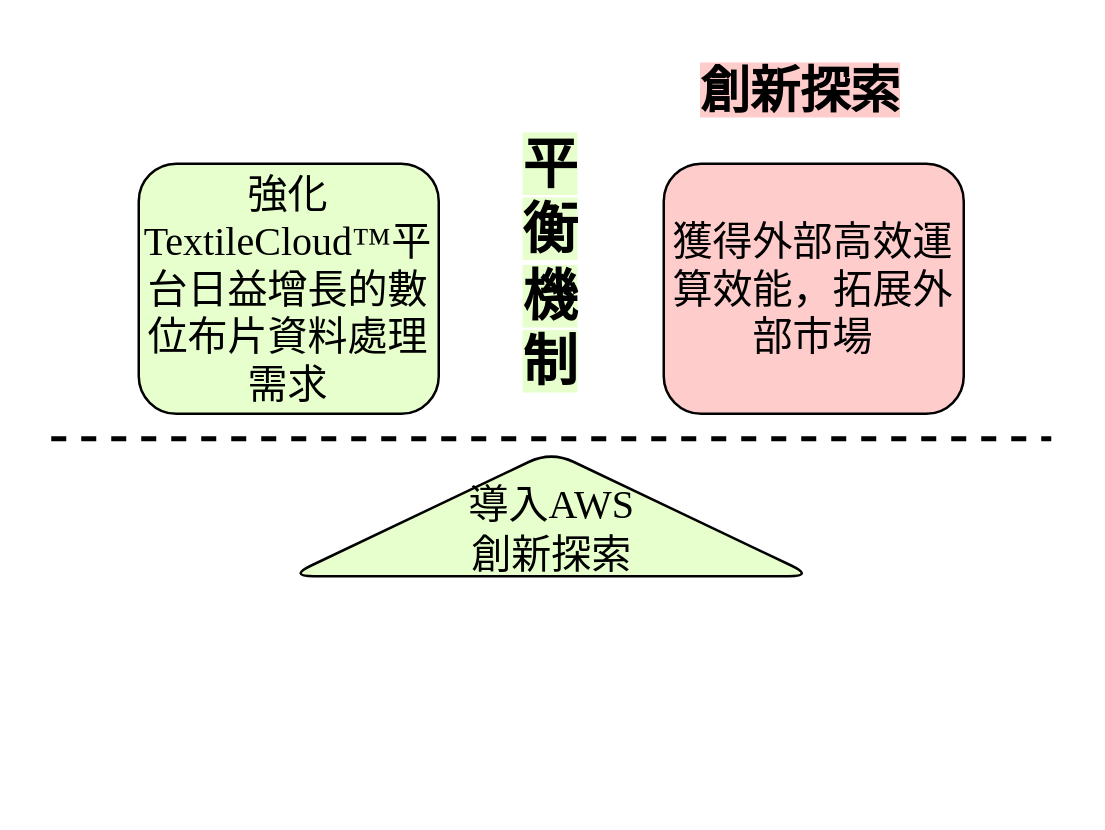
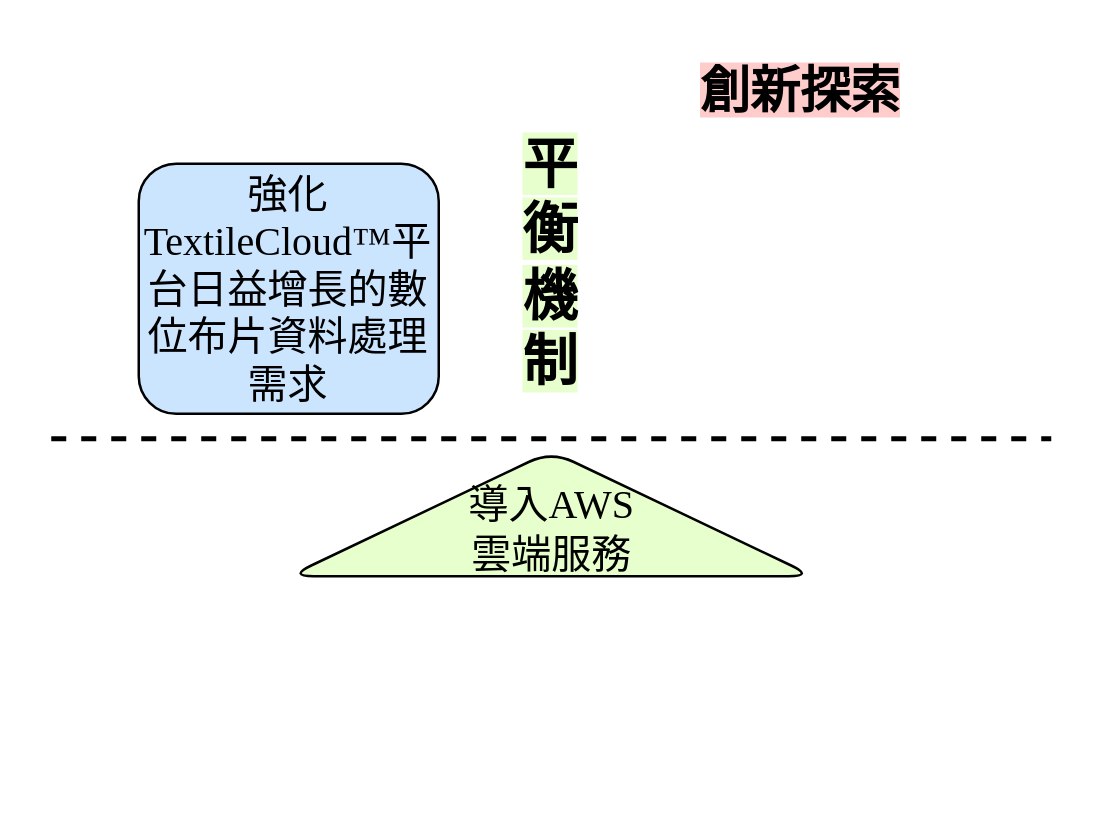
node "強化TextileCloud™平台日益增長的數位布片資料處理需求": fillcolor #e6ffcc -> #cce5ff
node "獲得外部高效運算效能，拓展外部市場": removed
node "導入AWS 創新探索": label "導入AWS 創新探索" -> "導入AWS 雲端服務"
